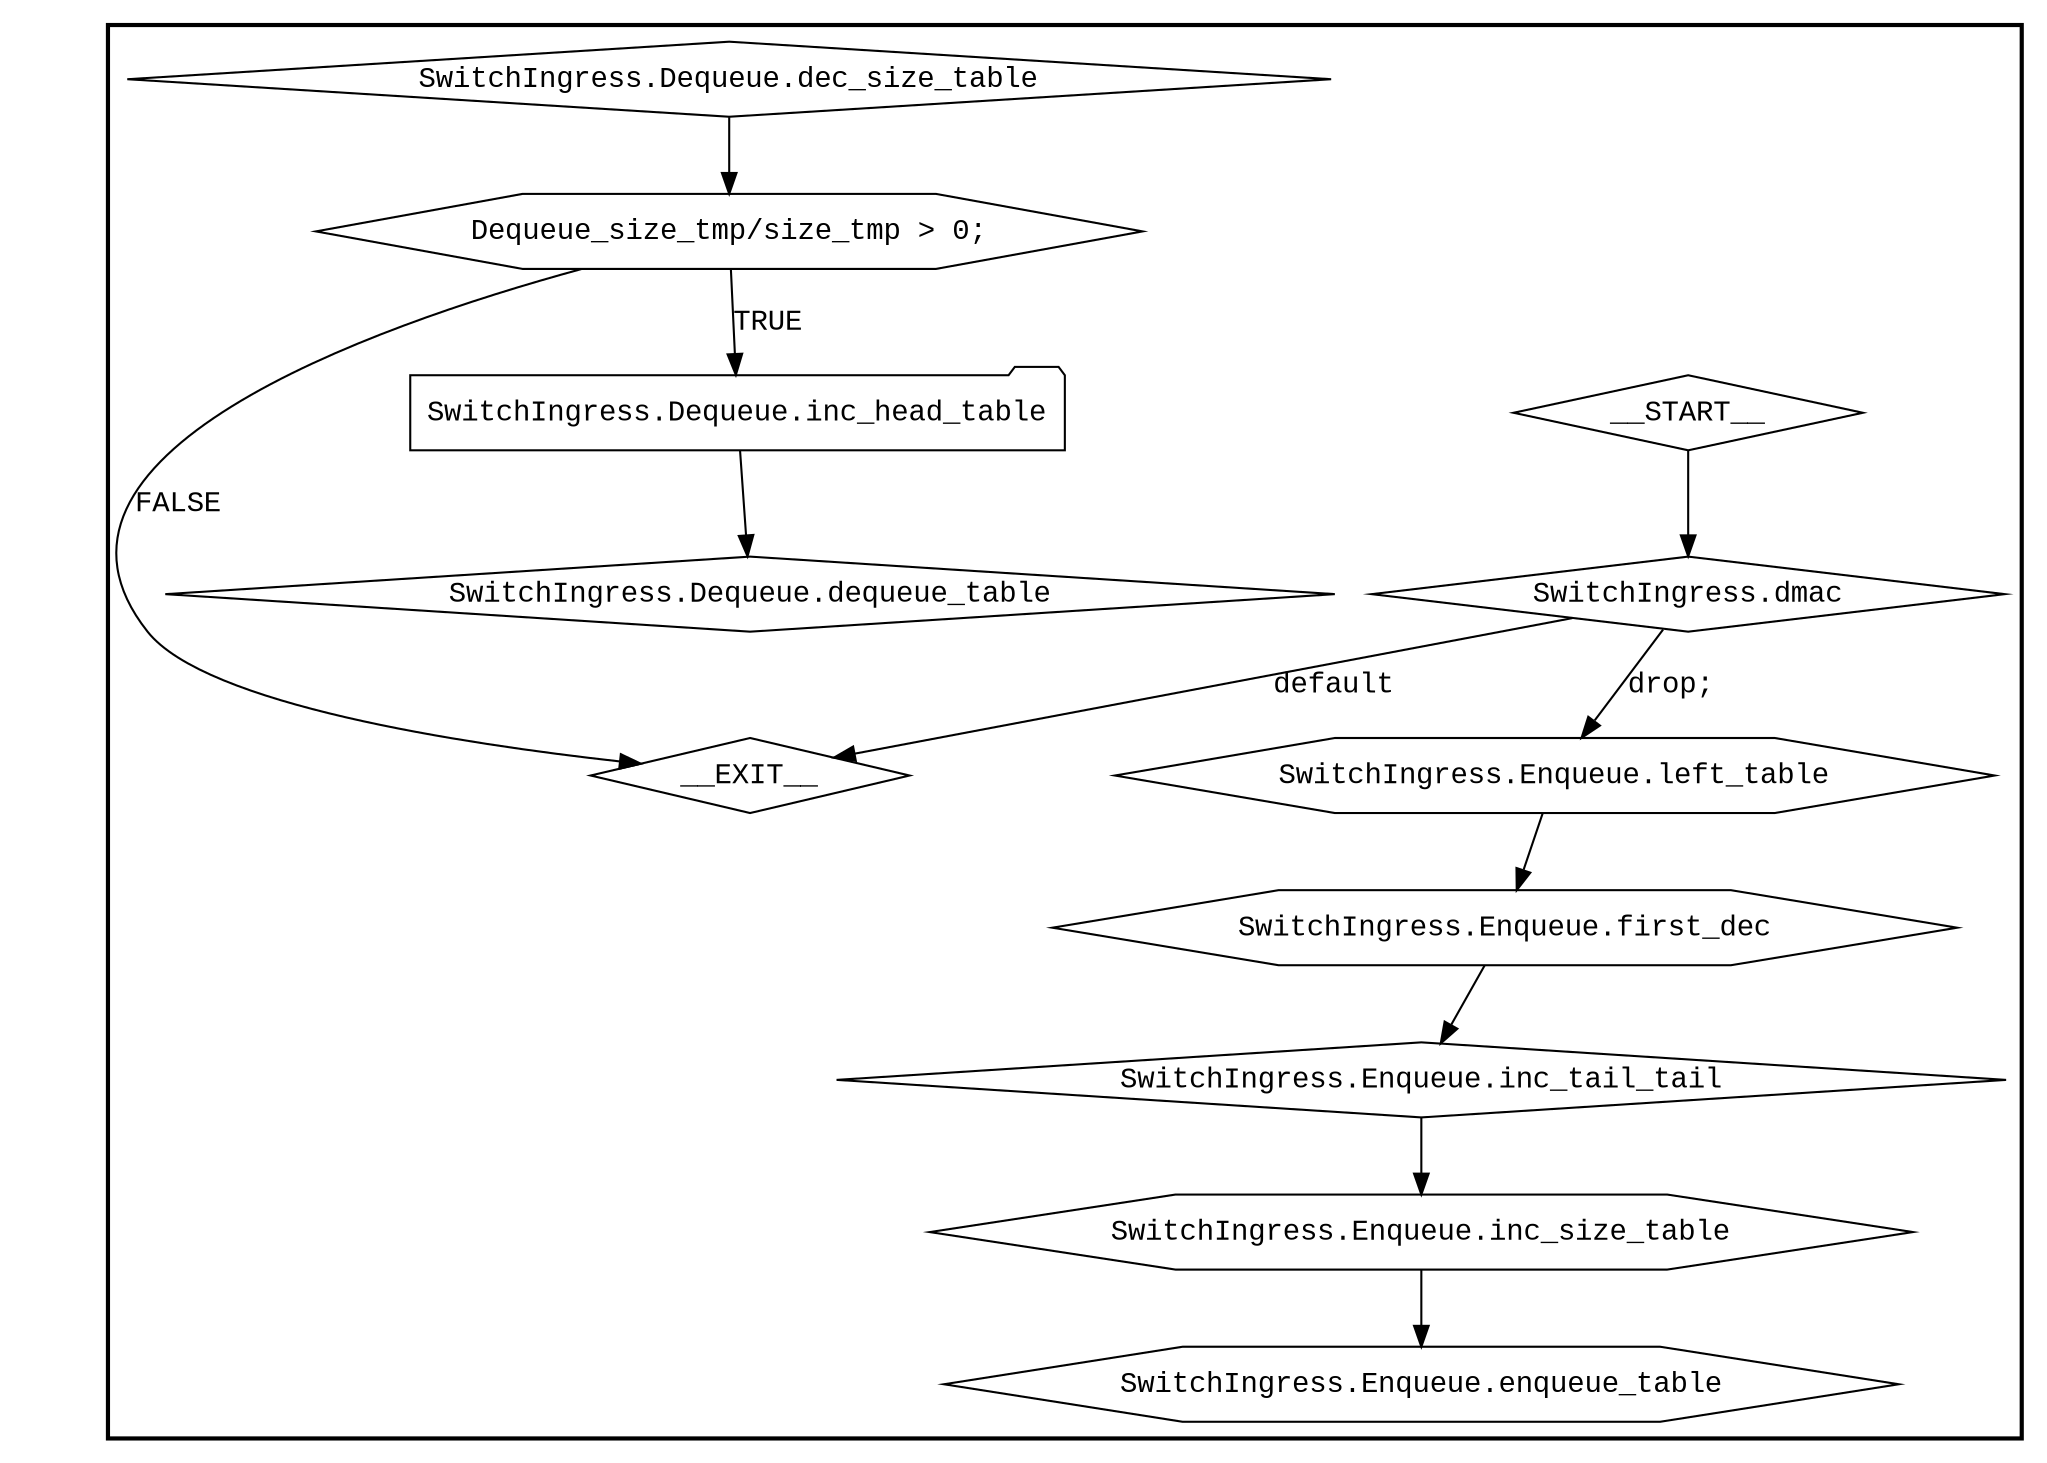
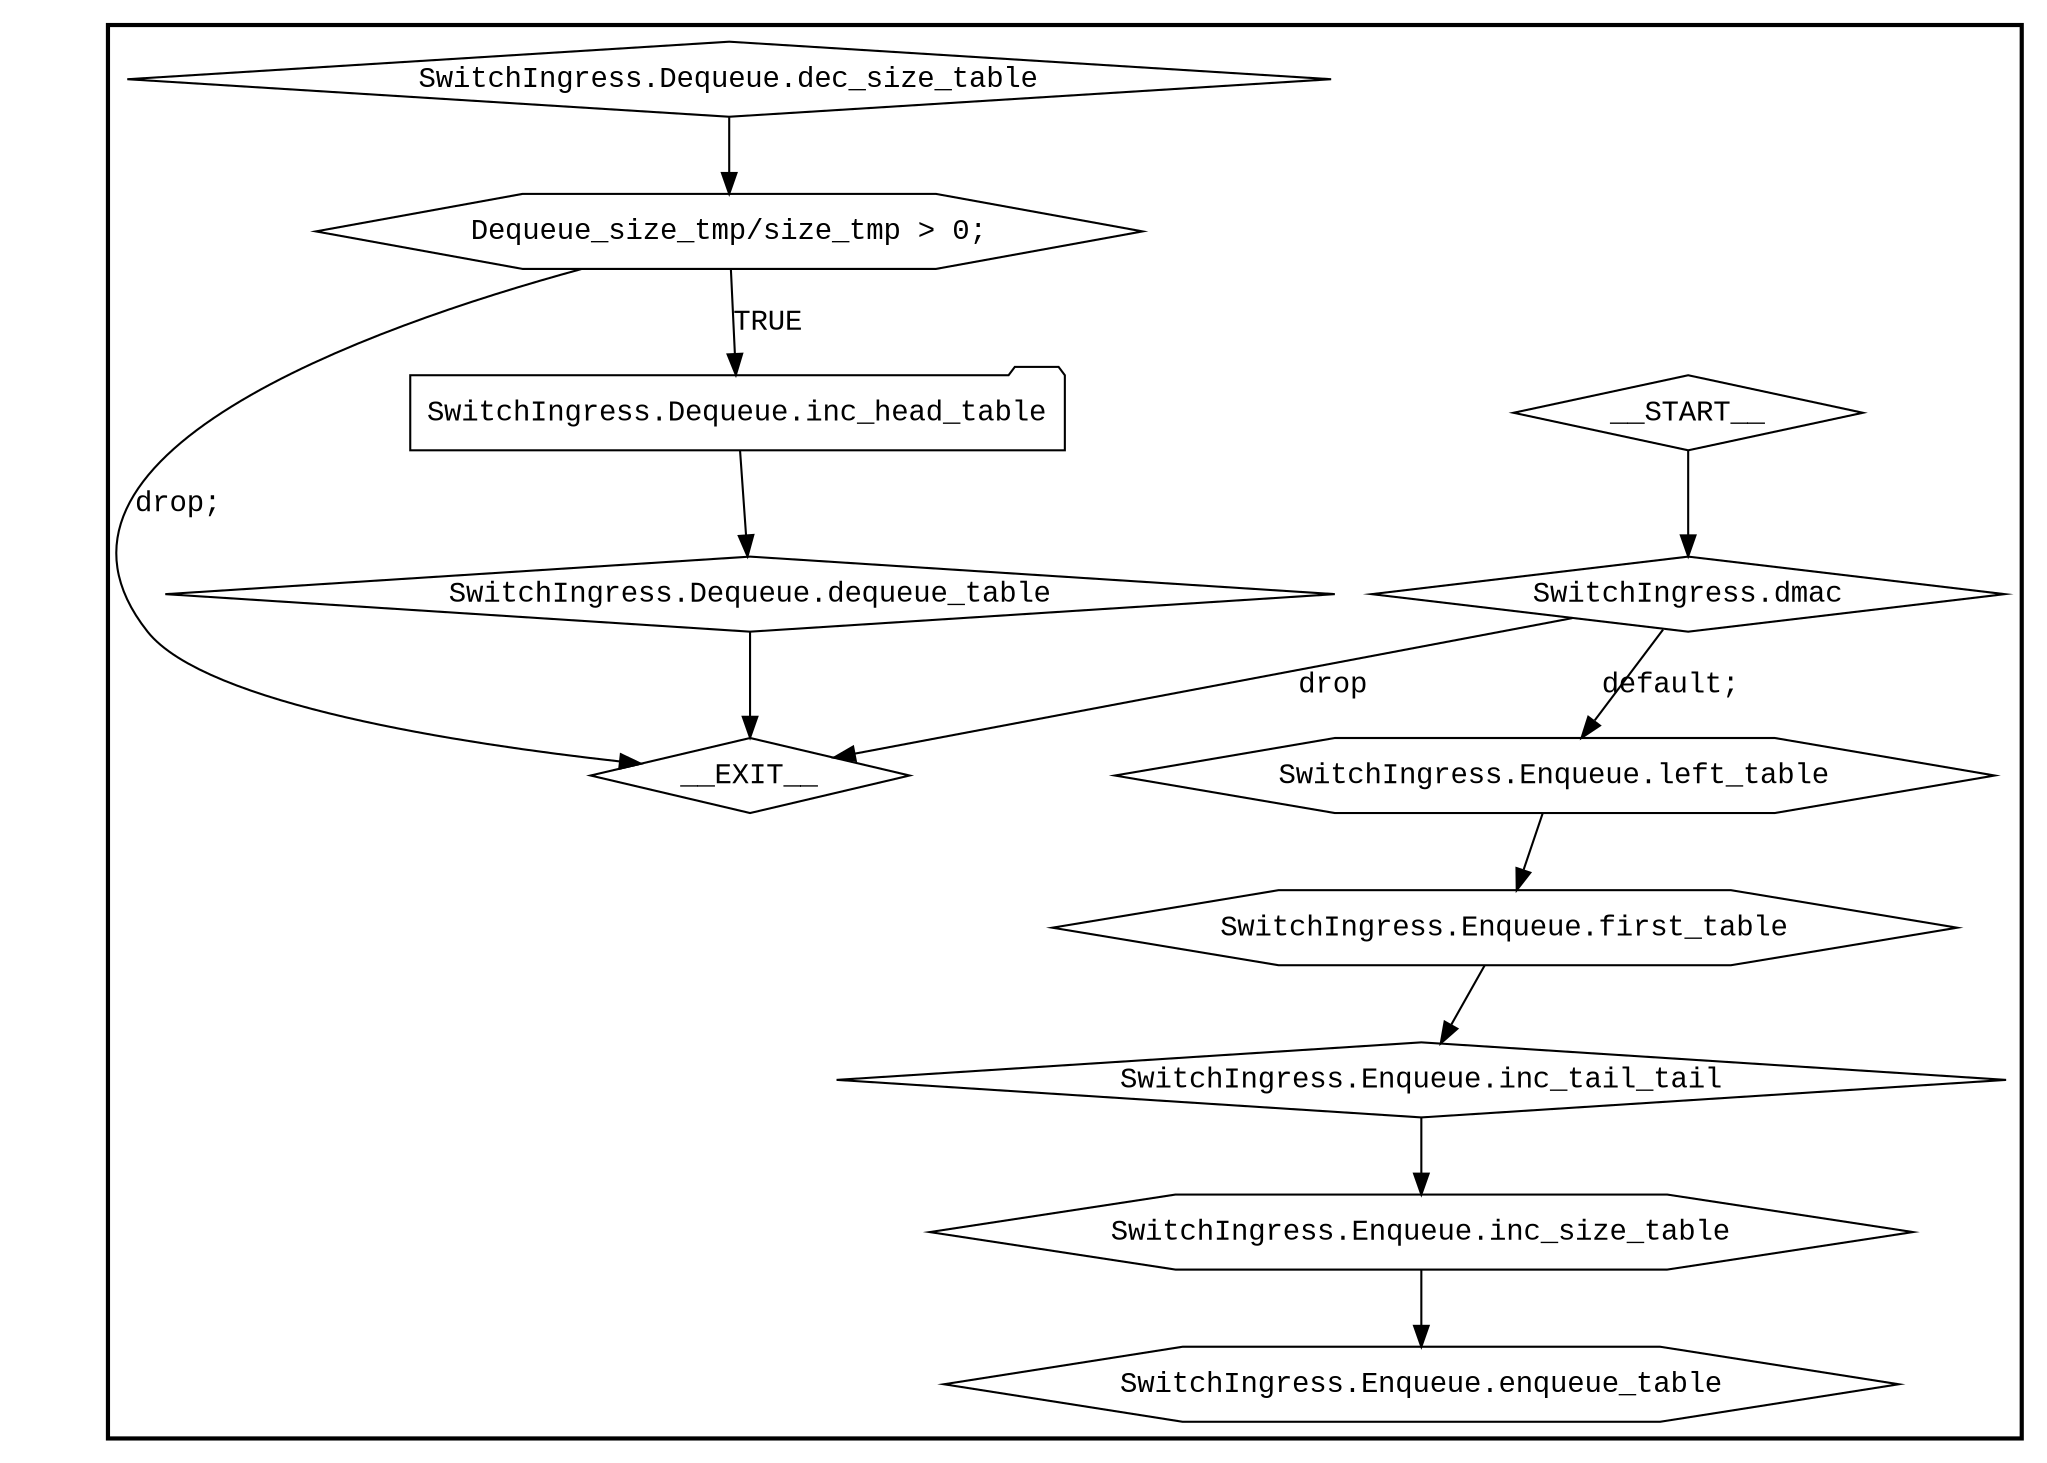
edge "Dequeue_size_tmp/size_tmp > 0;" -> "__EXIT__": label "FALSE" -> "drop;"
edge "SwitchIngress.Dequeue.dequeue_table" -> "__EXIT__": added
edge "SwitchIngress.dmac" -> "__EXIT__": label "default" -> "drop"
edge "SwitchIngress.dmac" -> "SwitchIngress.Enqueue.left_table": label "drop;" -> "default;"
node "SwitchIngress.Enqueue.first_dec": label "SwitchIngress.Enqueue.first_dec" -> "SwitchIngress.Enqueue.first_table"
